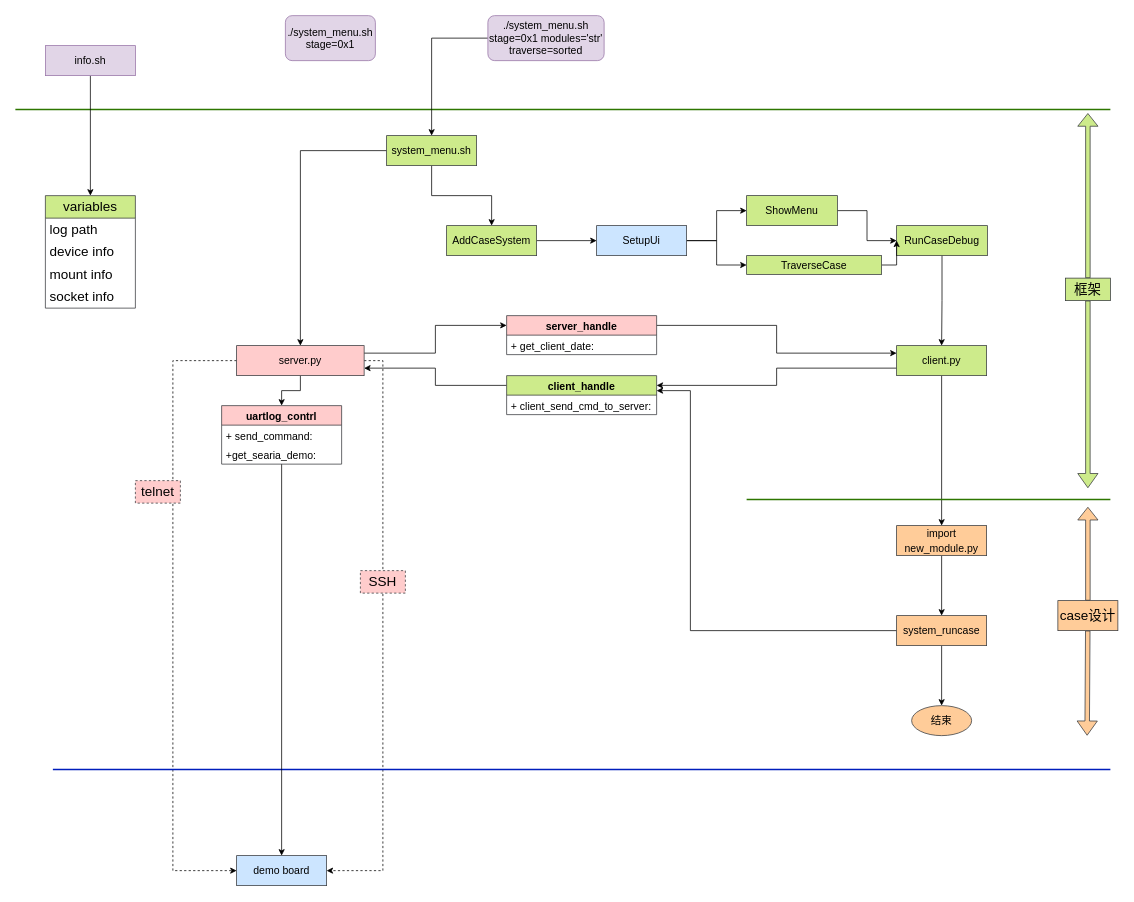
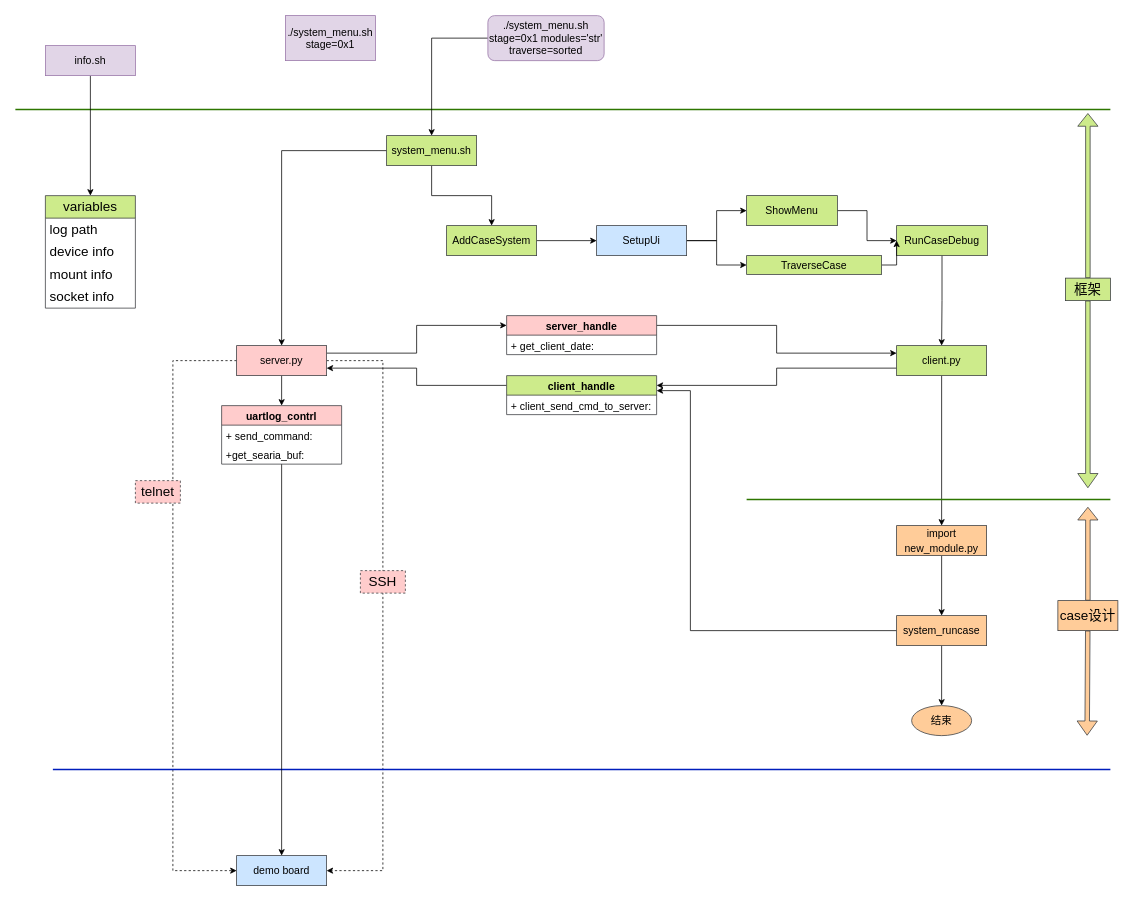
node "./system_menu.sh stage=0x1": shape rounded rectangle -> rectangle
node "server.py": size 128x30 -> 90x30
node "+get_searia_demo:": label "+get_searia_demo:" -> "+get_searia_buf:"
